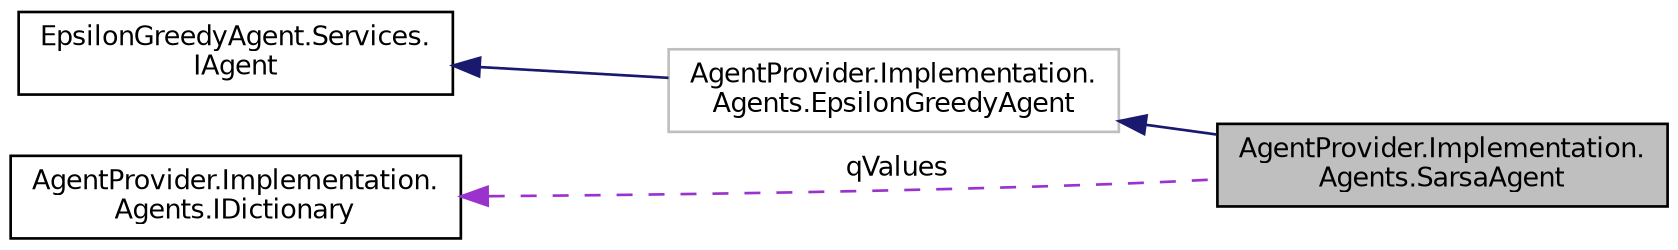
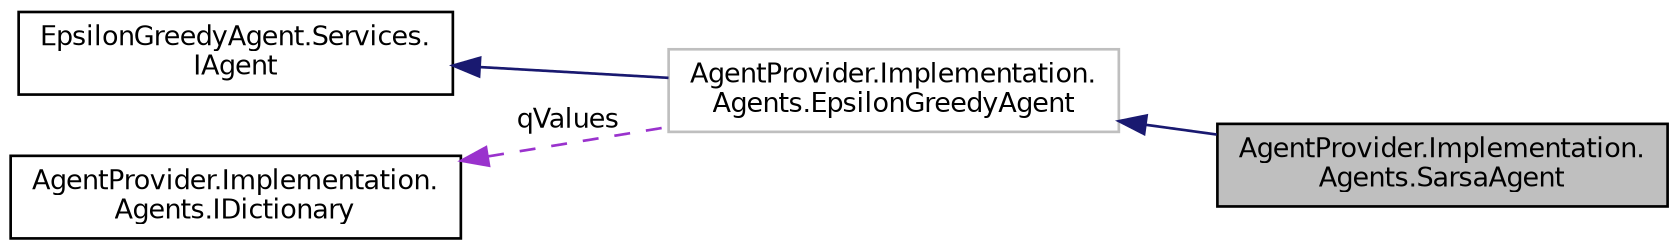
edge "AgentProvider.Implementation. Agents.SarsaAgent" -> "AgentProvider.Implementation. Agents.IDictionary": now "AgentProvider.Implementation. Agents.EpsilonGreedyAgent" -> "AgentProvider.Implementation. Agents.IDictionary"
